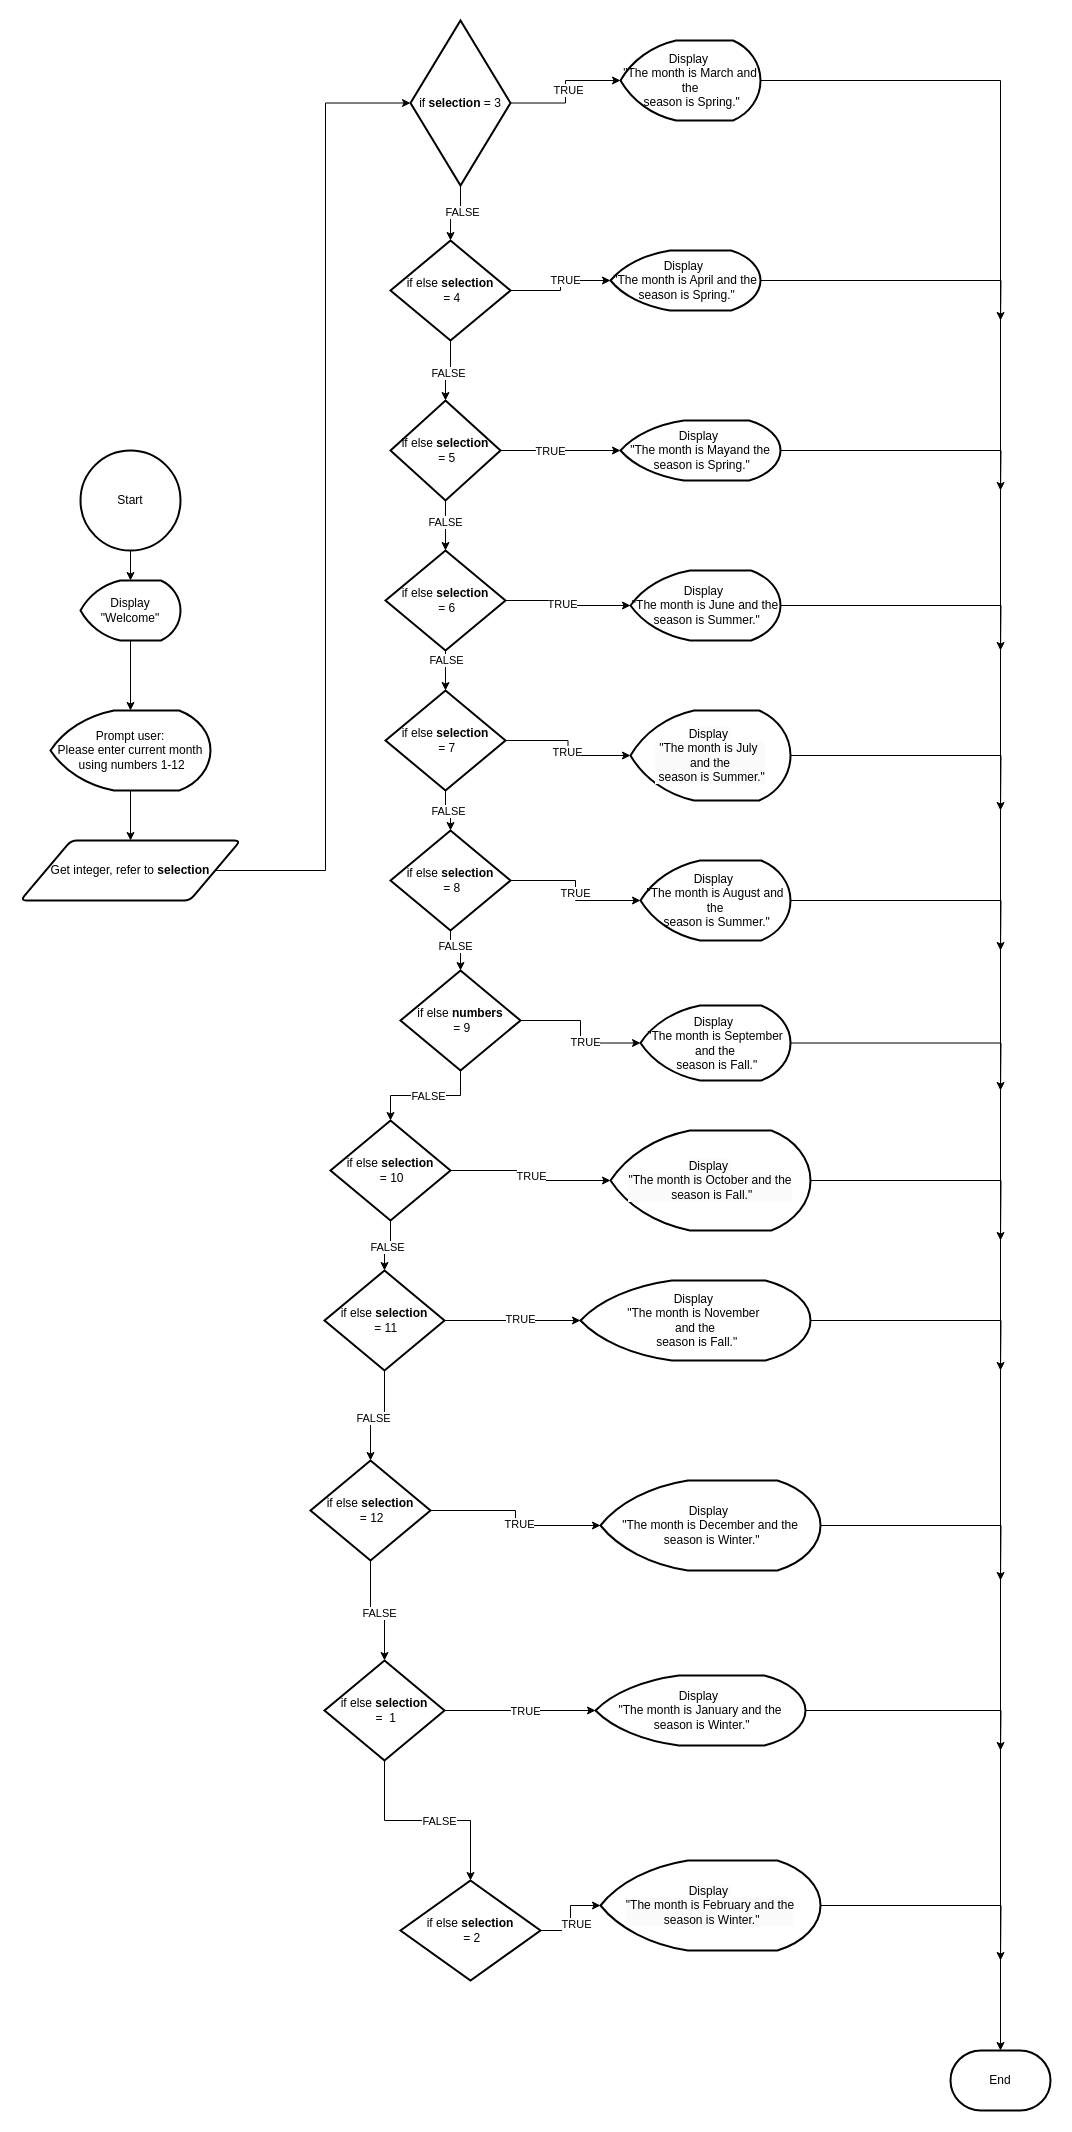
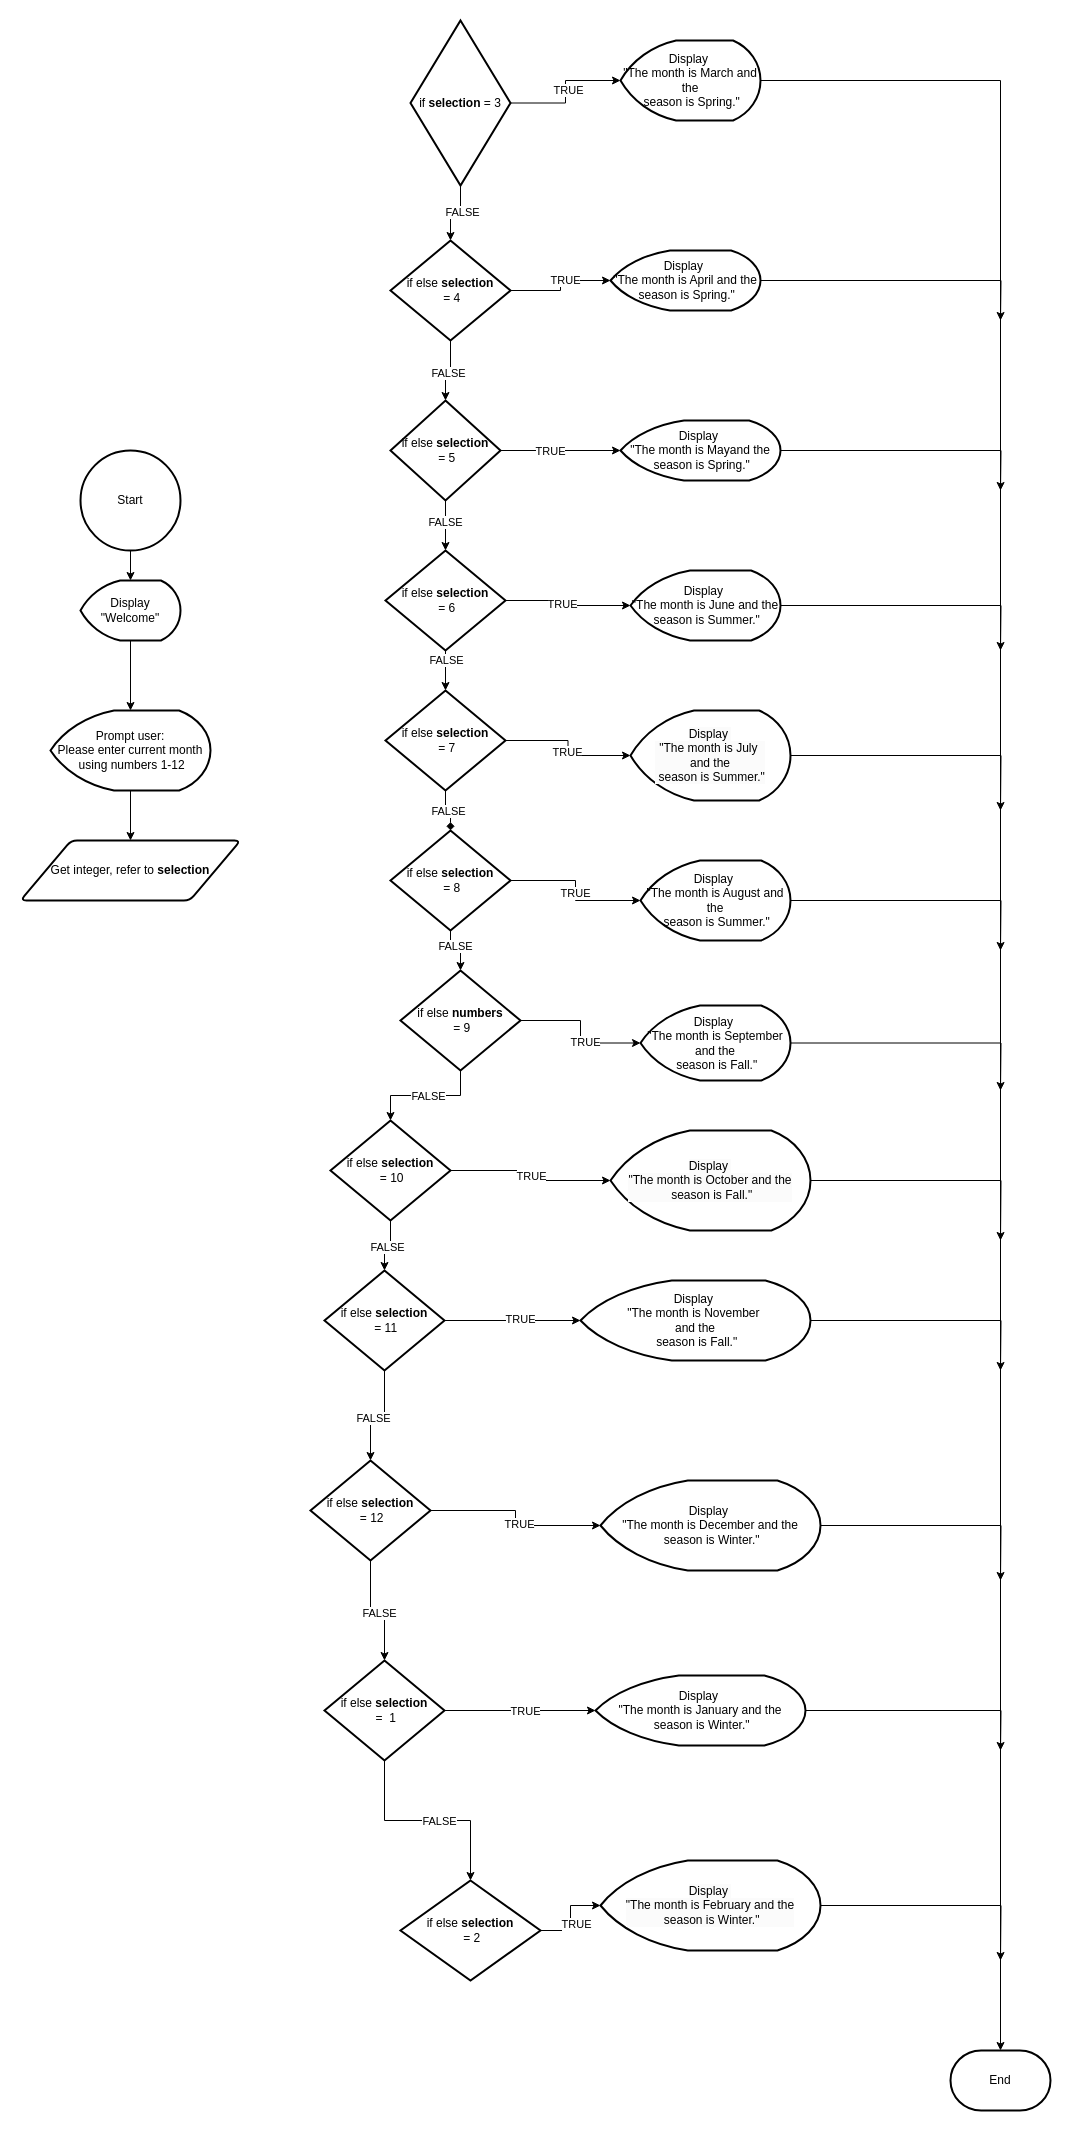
edge "Get integer, refer to selection" -> "if selection = 3": removed
edge "if else selection = 7" -> "if else selection = 8": arrowhead classic -> diamond
